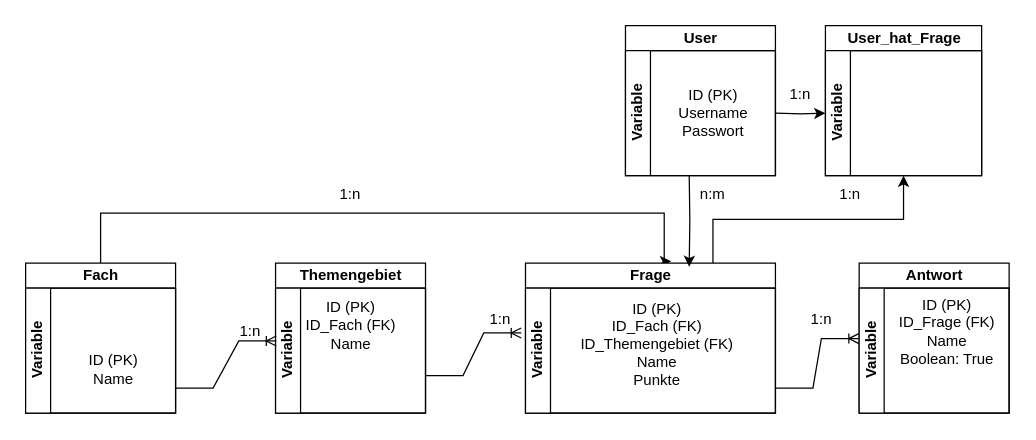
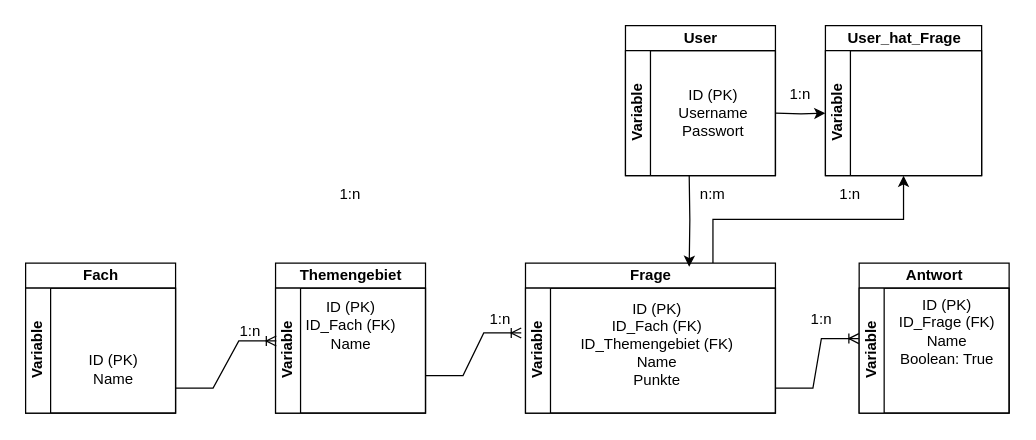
edge "Fach" -> "Frage": removed
